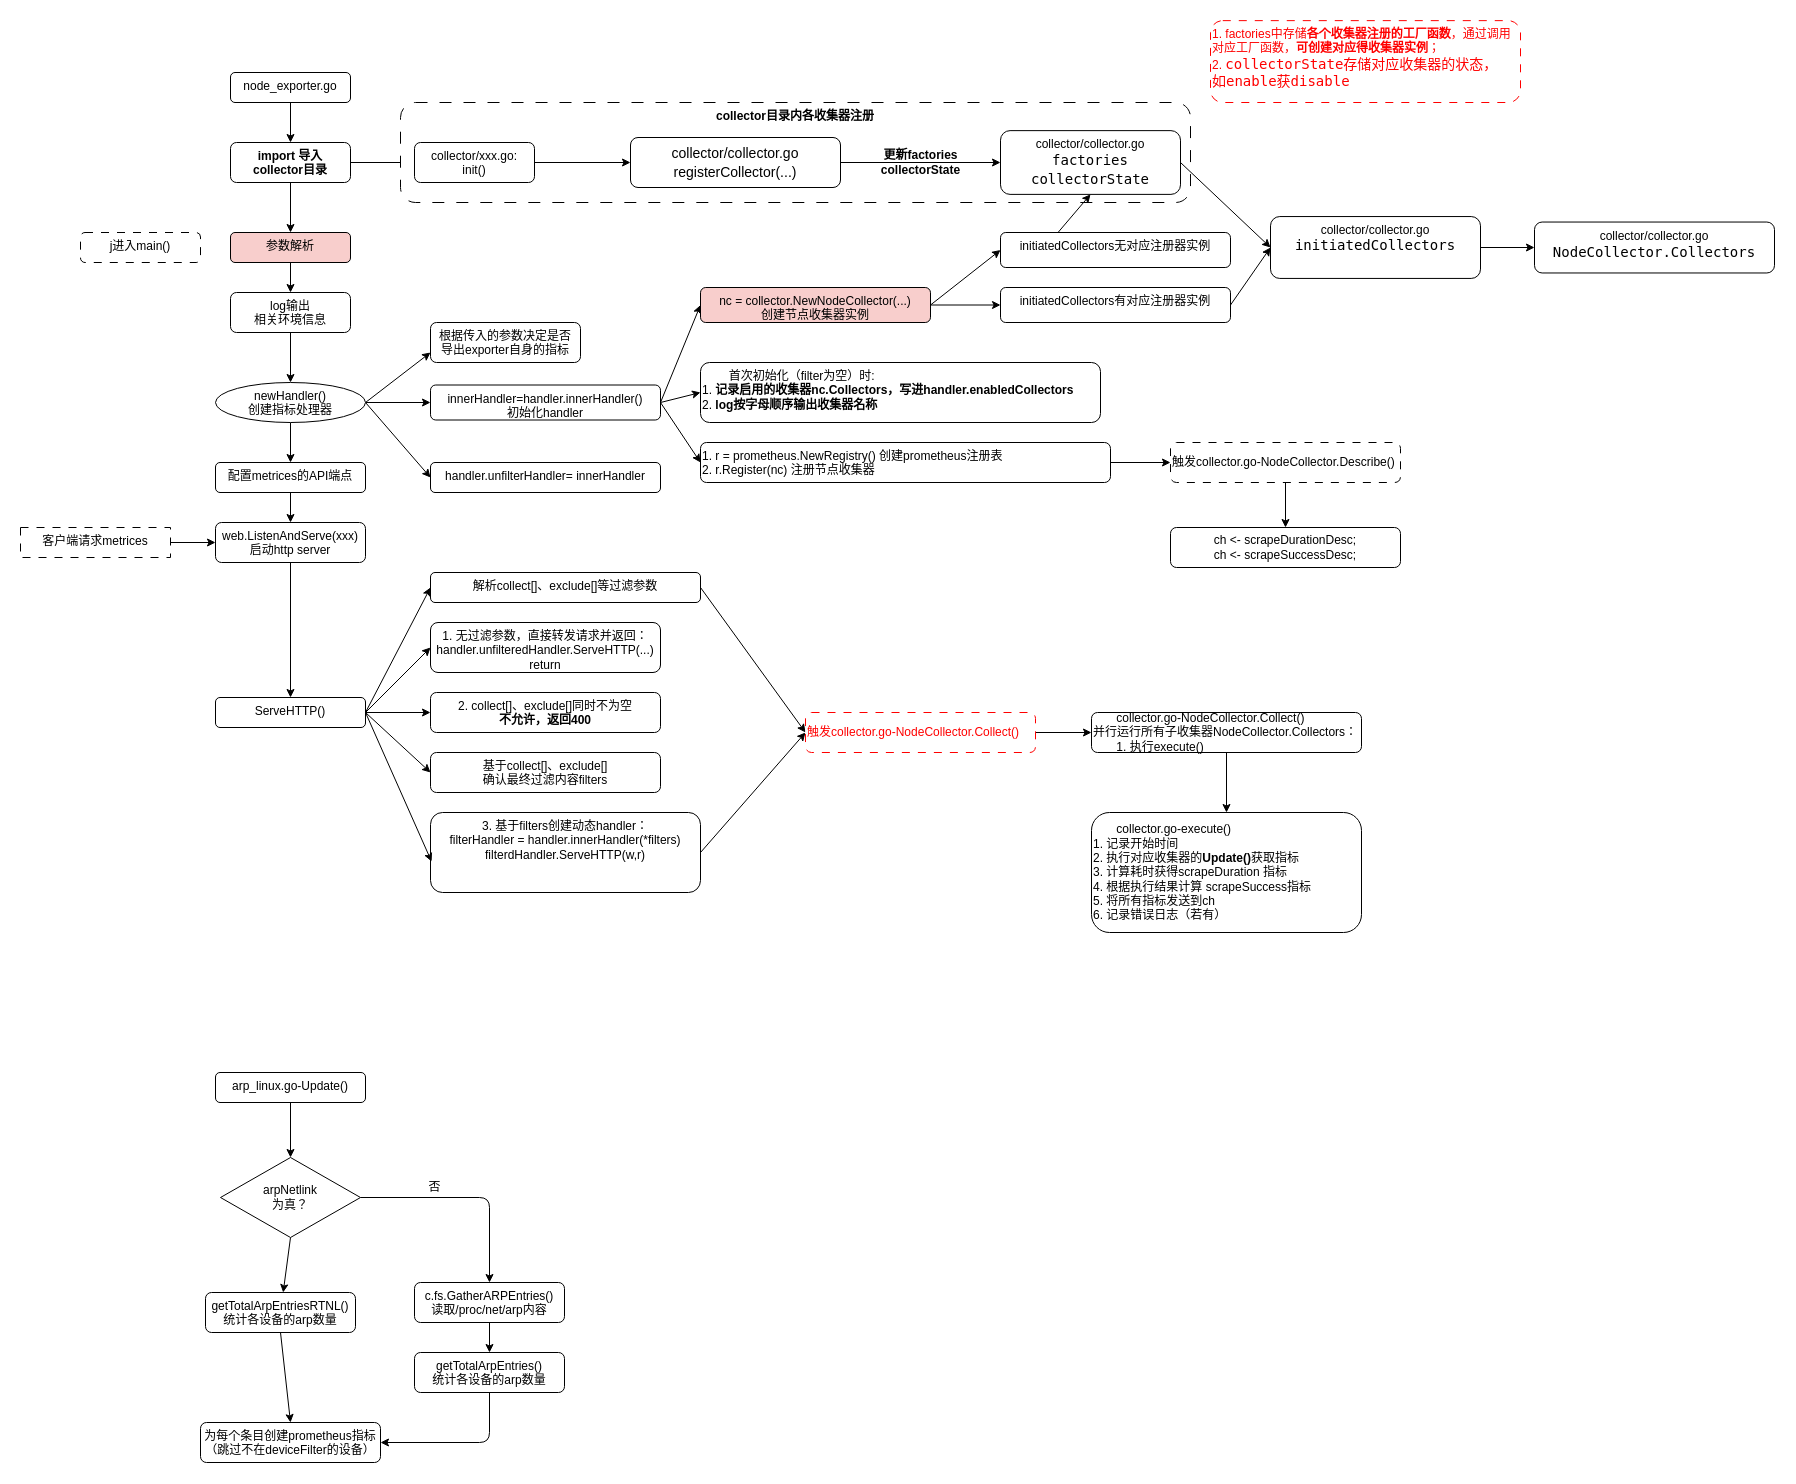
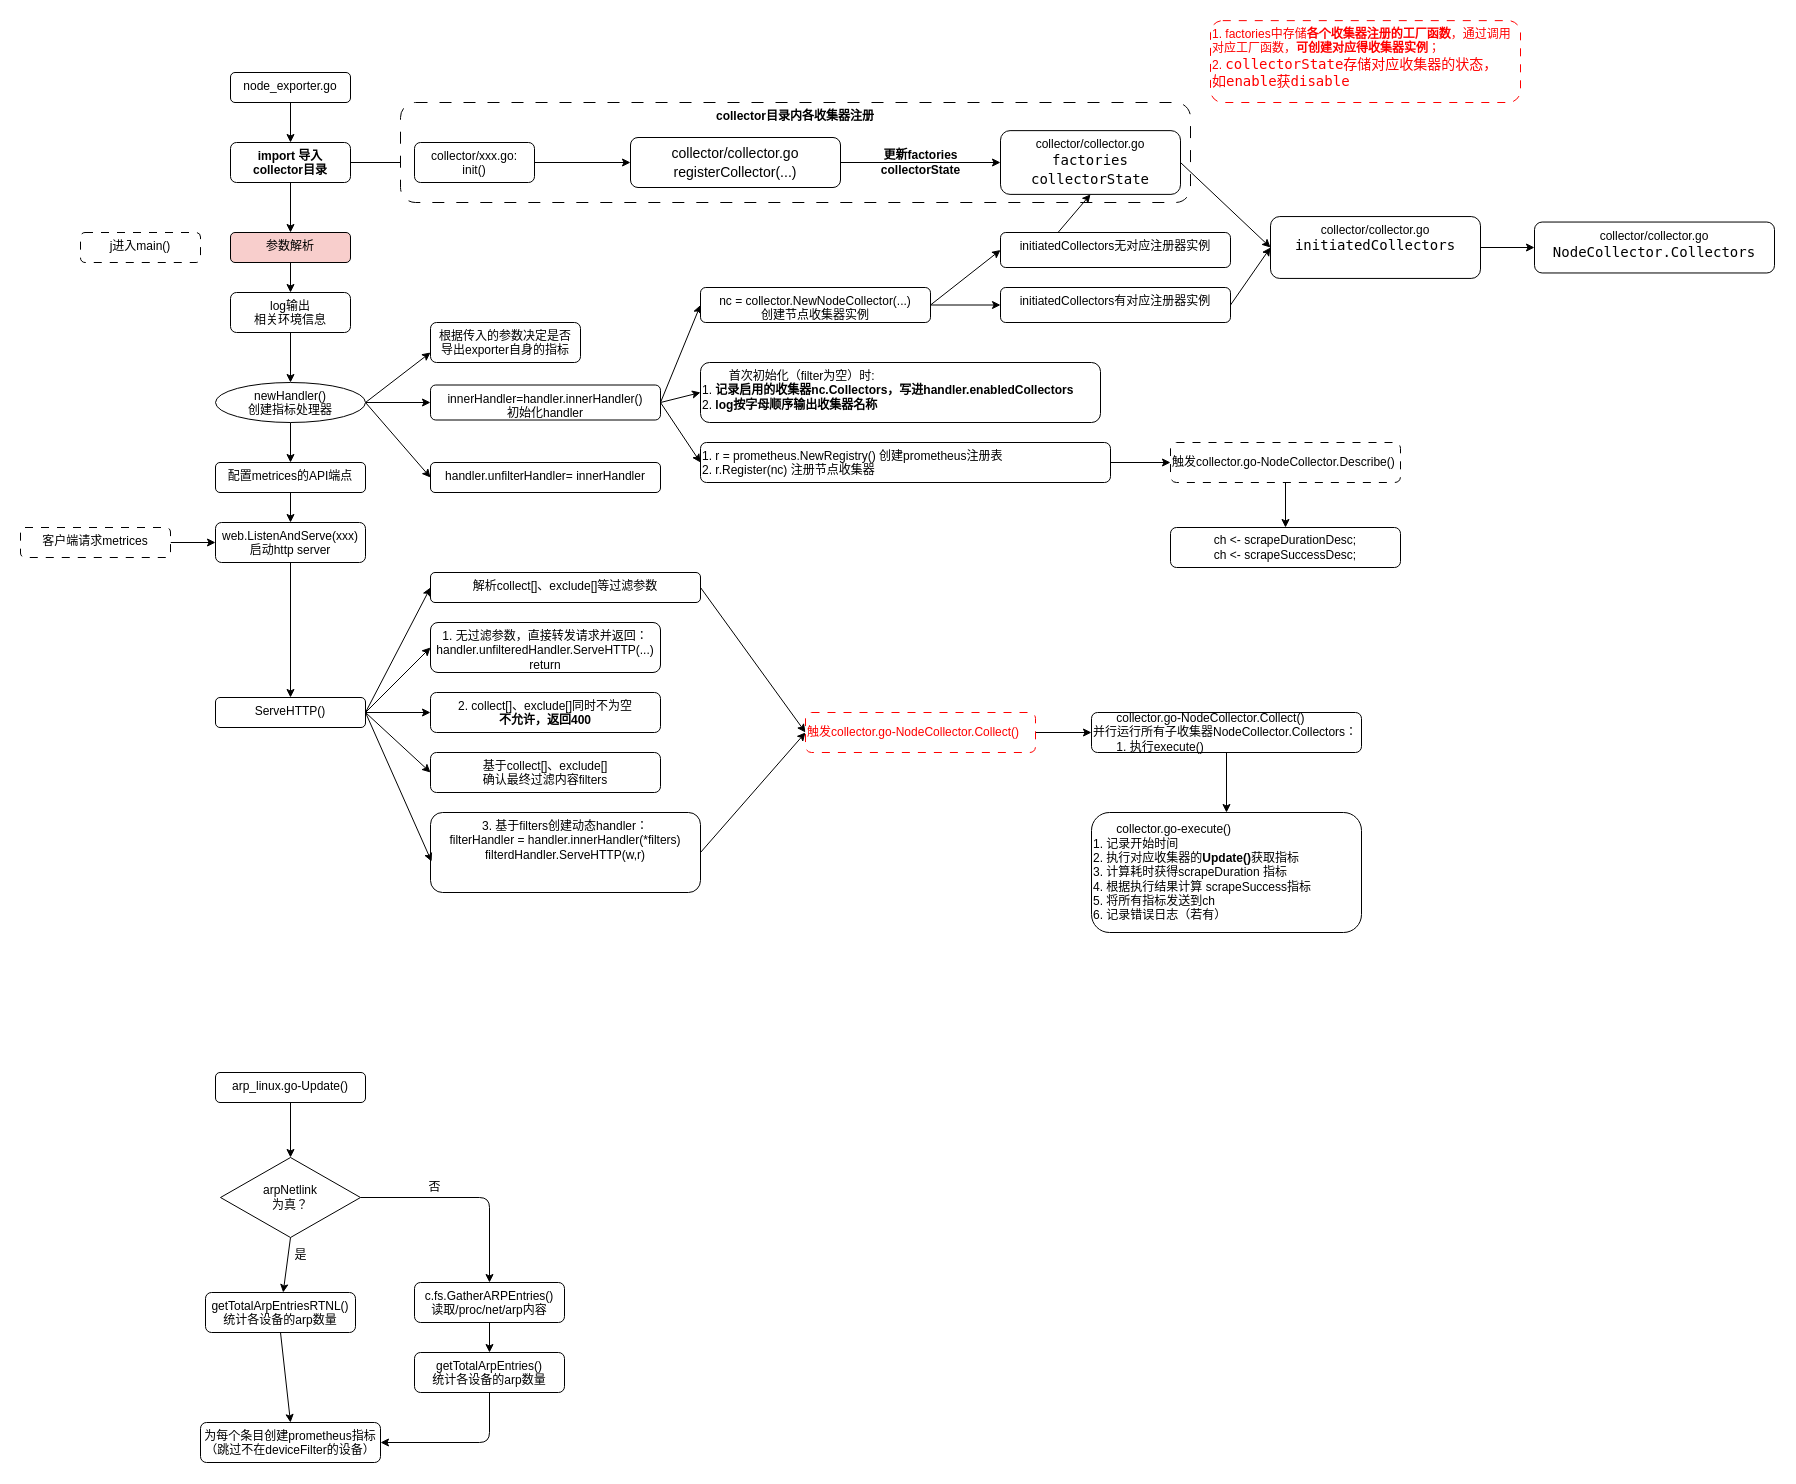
node "nc = collector.NewNodeCollector(...) 创建节点收集器实例": fillcolor #f8cecc -> #ffffff
node "客户端请求metrices": shape rectangle -> rounded rectangle
node "是": added
